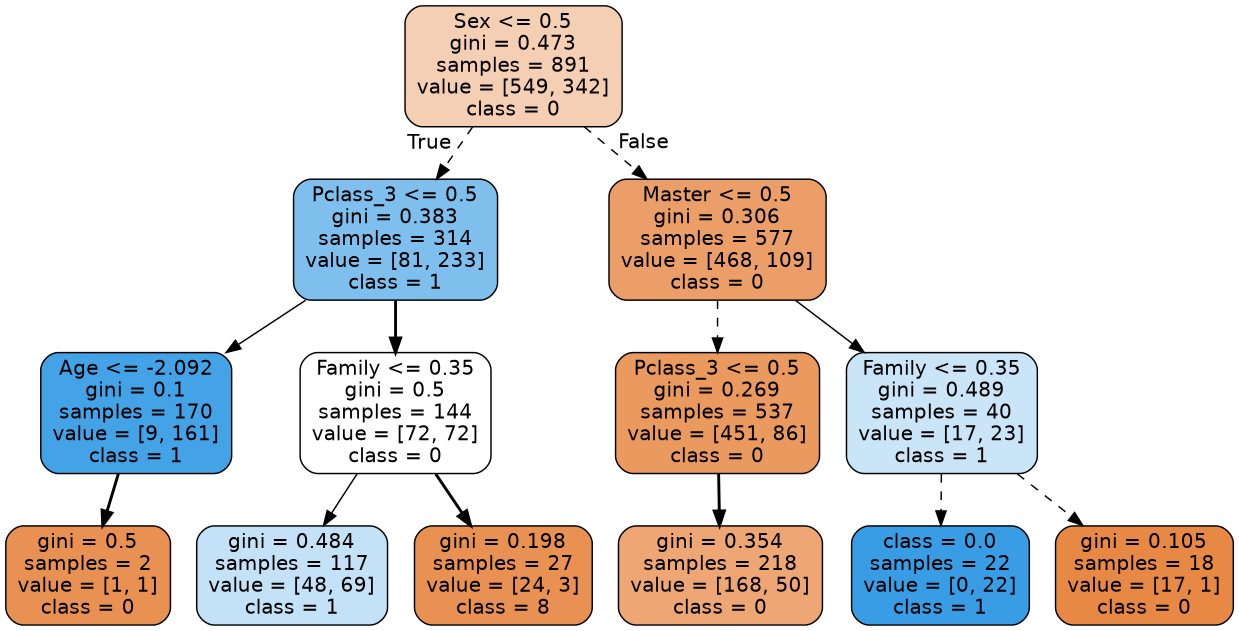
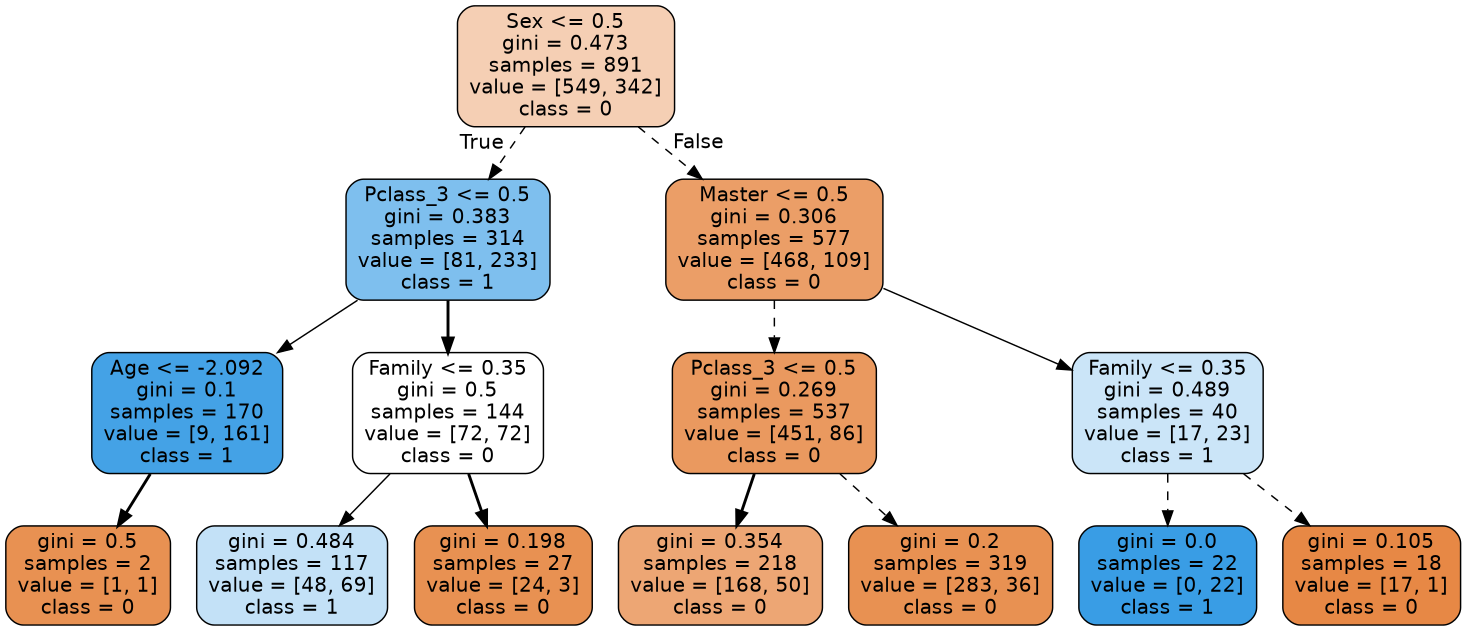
node "gini = 0.198 samples = 27 value = [24, 3] class = 8": label "gini = 0.198 samples = 27 value = [24, 3] class = 8" -> "gini = 0.198 samples = 27 value = [24, 3] class = 0"
node "class = 0.0 samples = 22 value = [0, 22] class = 1": label "class = 0.0 samples = 22 value = [0, 22] class = 1" -> "gini = 0.0 samples = 22 value = [0, 22] class = 1"
node "gini = 0.2 samples = 319 value = [283, 36] class = 0": added
